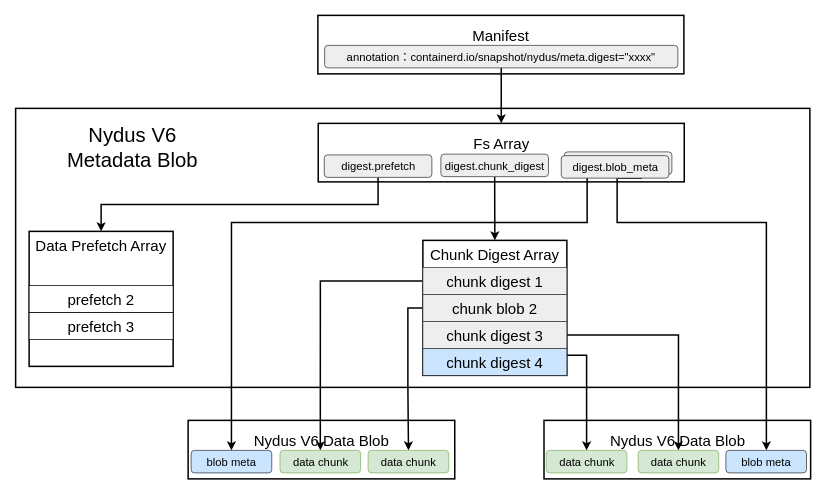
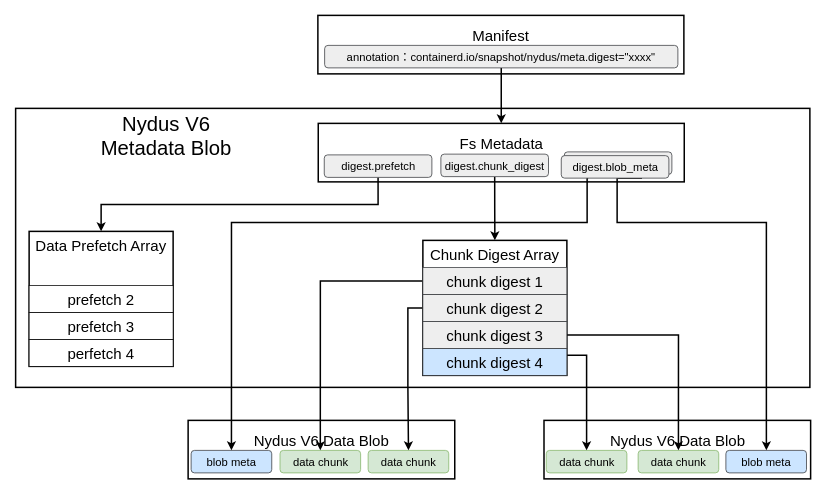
node "Nydus V6 Metadata Blob": moved (132, 147) -> (166, 136)
node "Fs Array": label "Fs Array" -> "Fs Metadata"
node "chunk blob 2": label "chunk blob 2" -> "chunk digest 2"
node "perfetch 4": added
